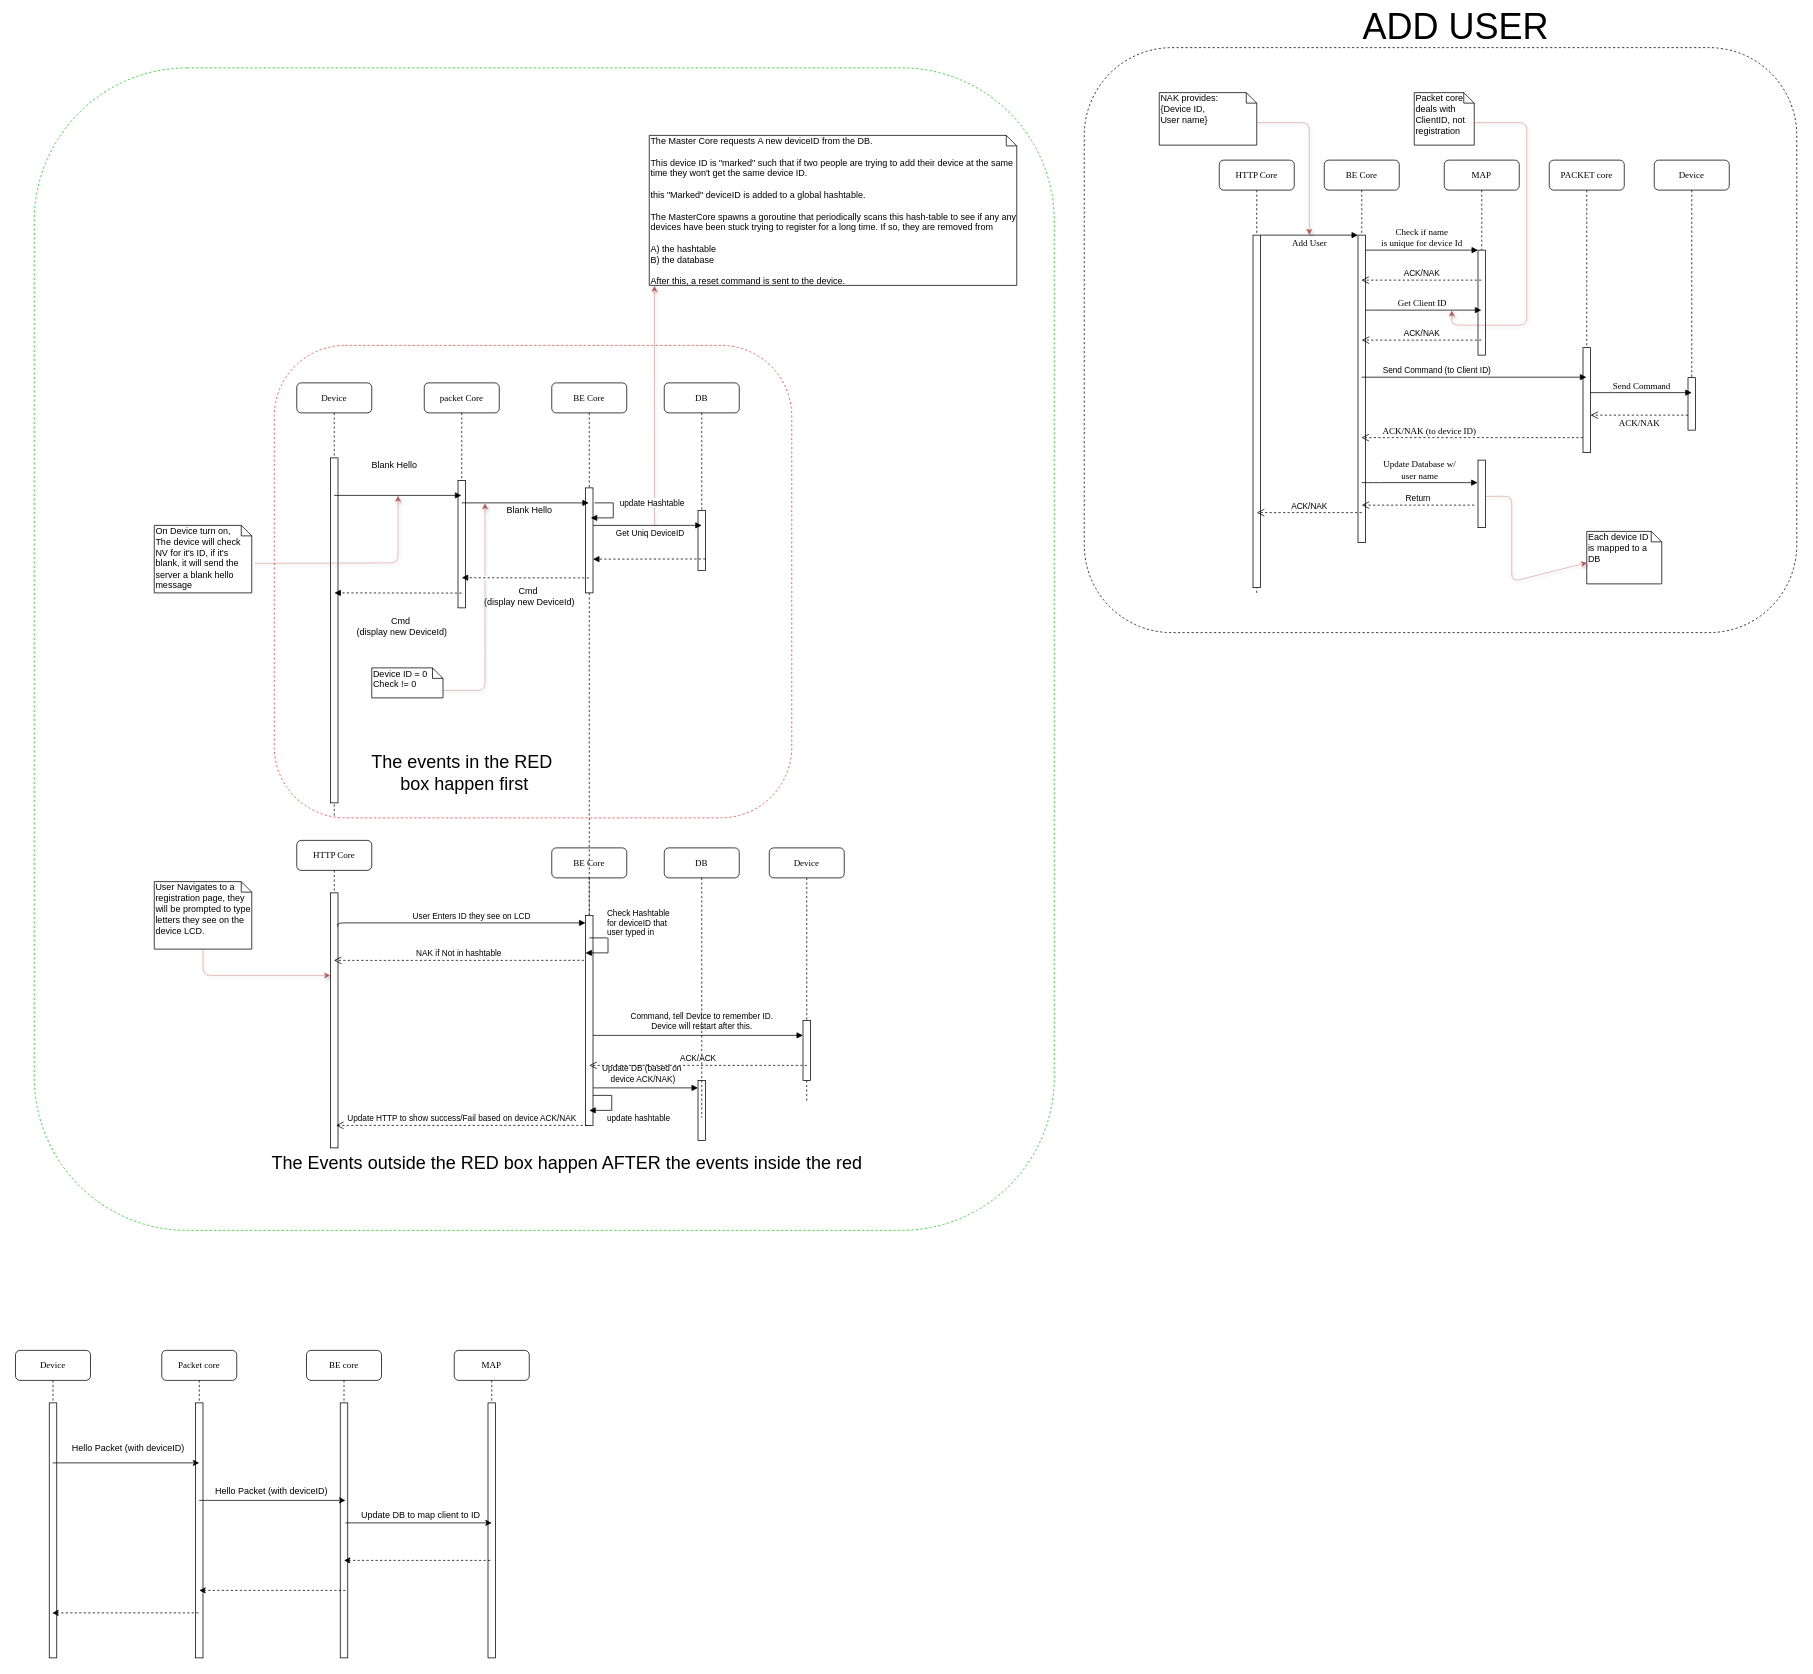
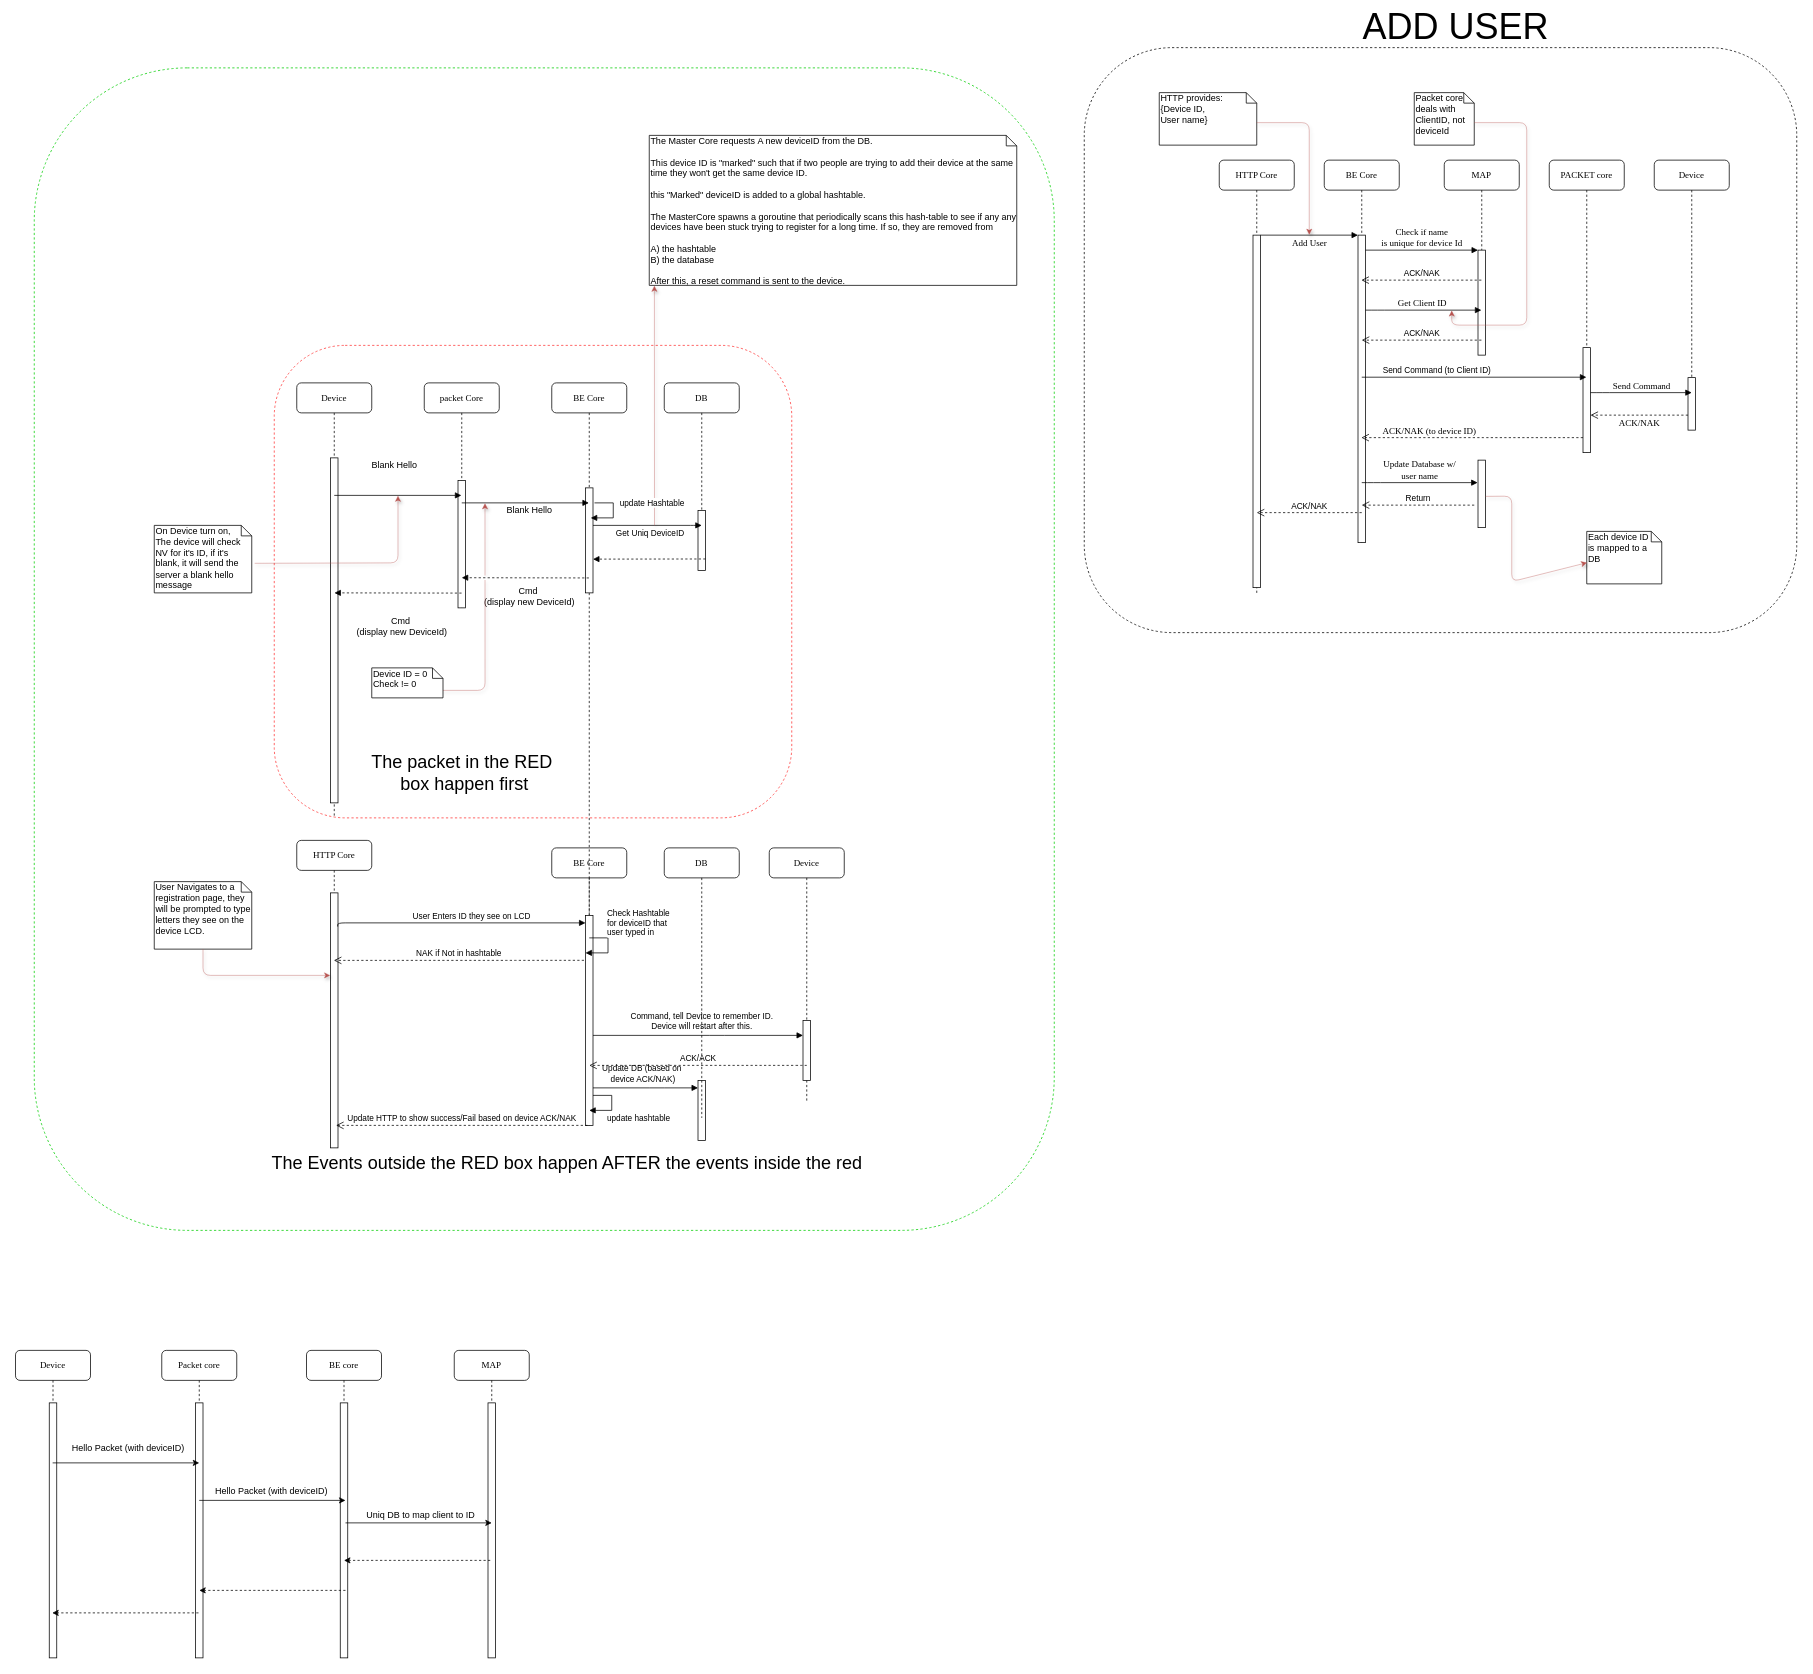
node "NAK provides: {Device ID, User name}": label "NAK provides: {Device ID, User name}" -> "HTTP provides: {Device ID, User name}"
node "Packet core deals with ClientID, not registration": label "Packet core deals with ClientID, not registration" -> "Packet core deals with ClientID, not deviceId"
node "The events in the RED box happen first": label "The events in the RED box happen first" -> "The packet in the RED box happen first"
node "Update DB to map client to ID": label "Update DB to map client to ID" -> "Uniq DB to map client to ID"
